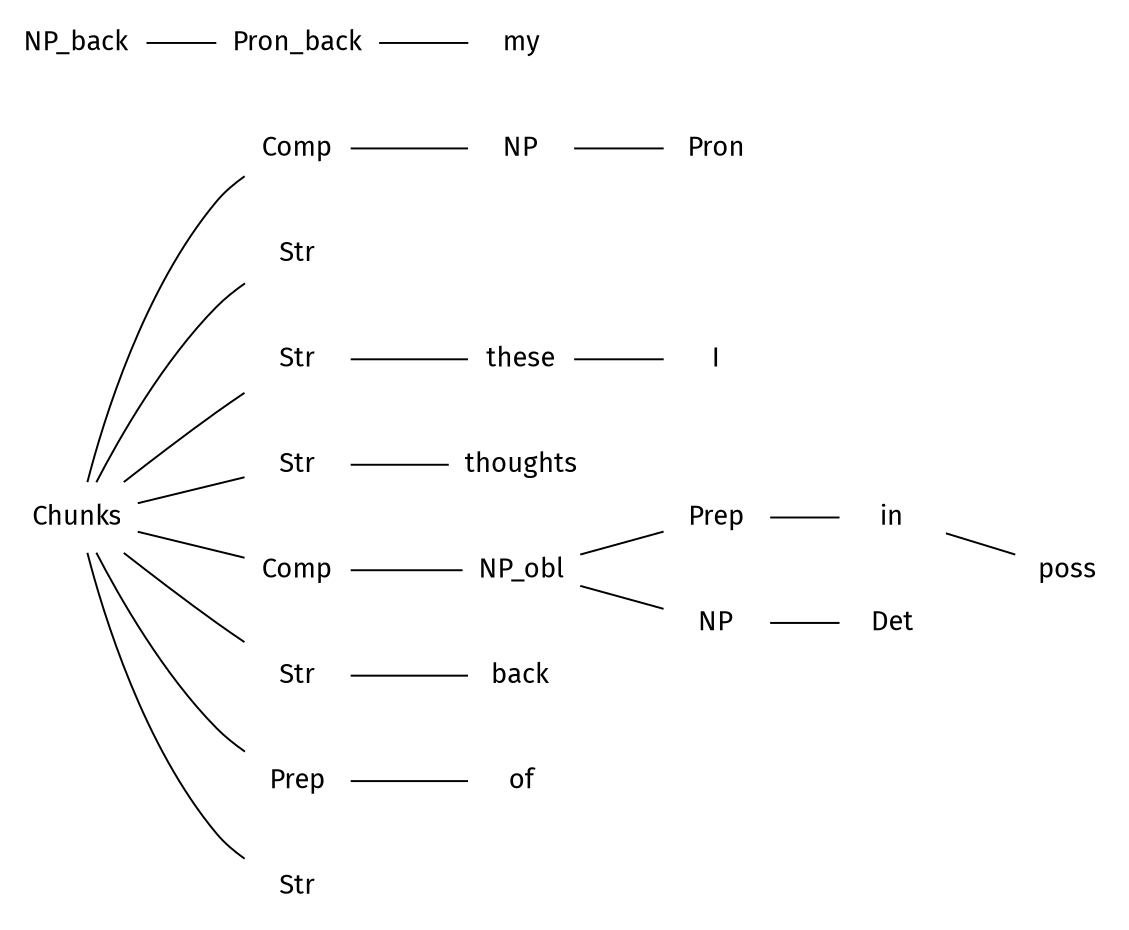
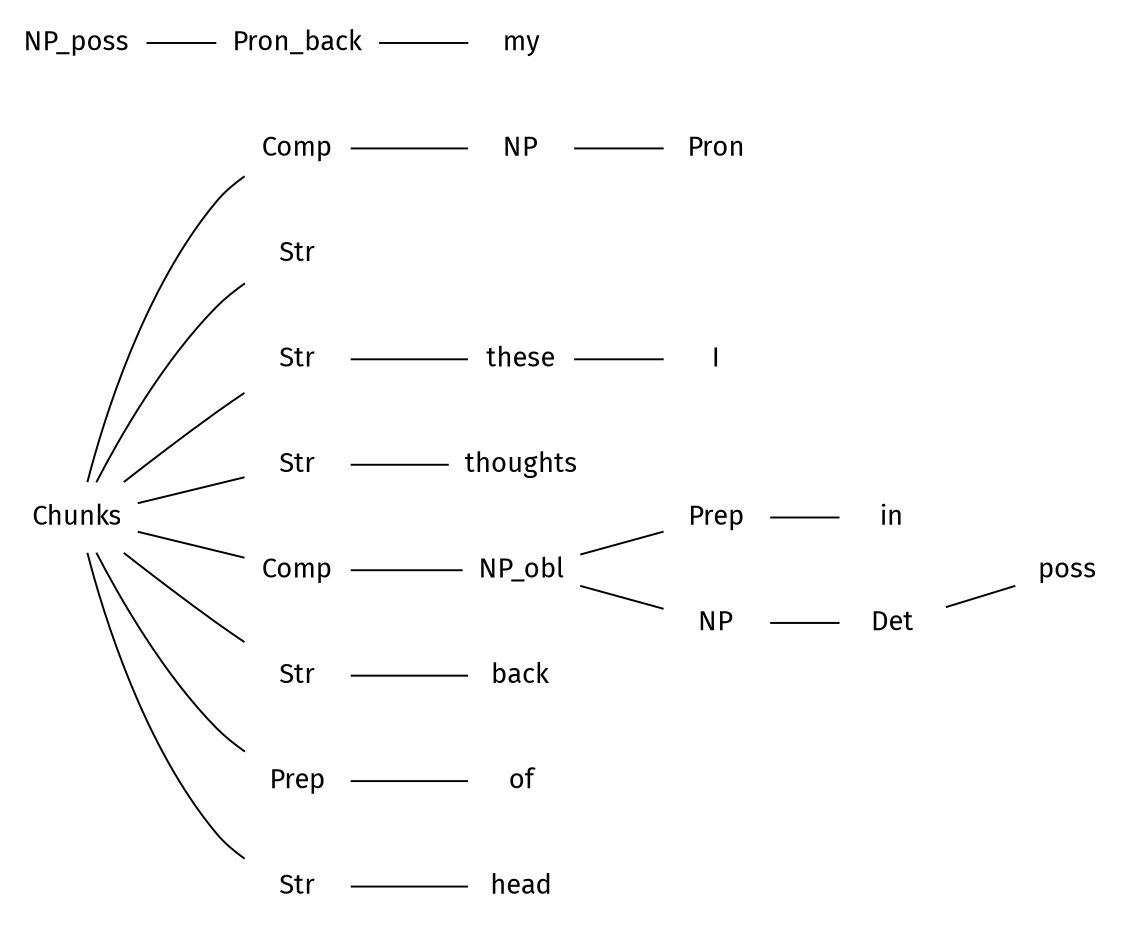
node "NP_back": label "NP_back" -> "NP_poss"
edge "in" -- "poss": now "Det" -- "poss"
node "head": added
